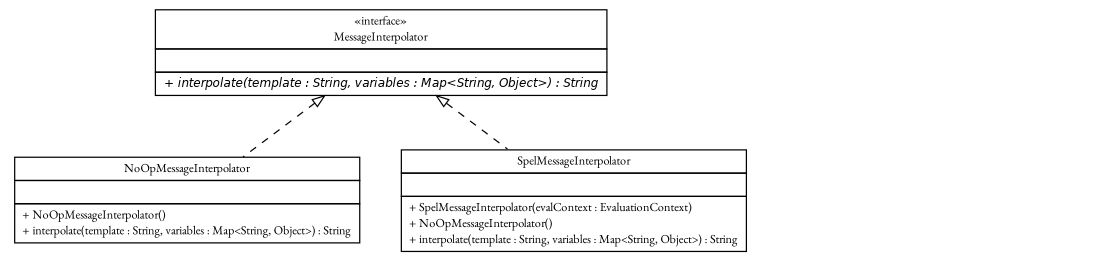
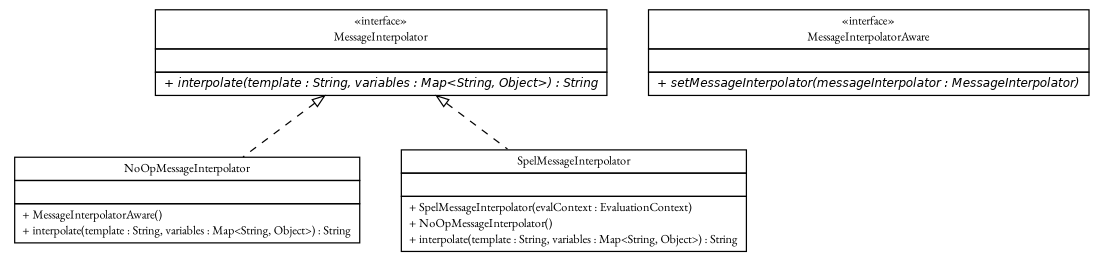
node "MessageInterpolatorAware": added
node "NoOpMessageInterpolator": text "+ NoOpMessageInterpolator()" -> "+ MessageInterpolatorAware()"
